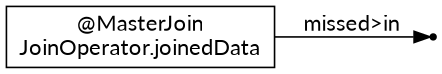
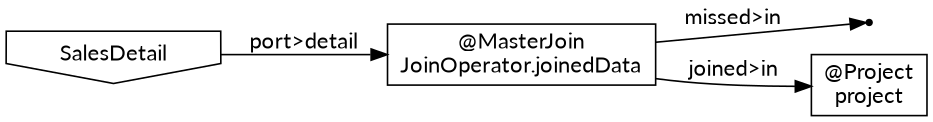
node "SalesDetail": added
node "@Project project": added
